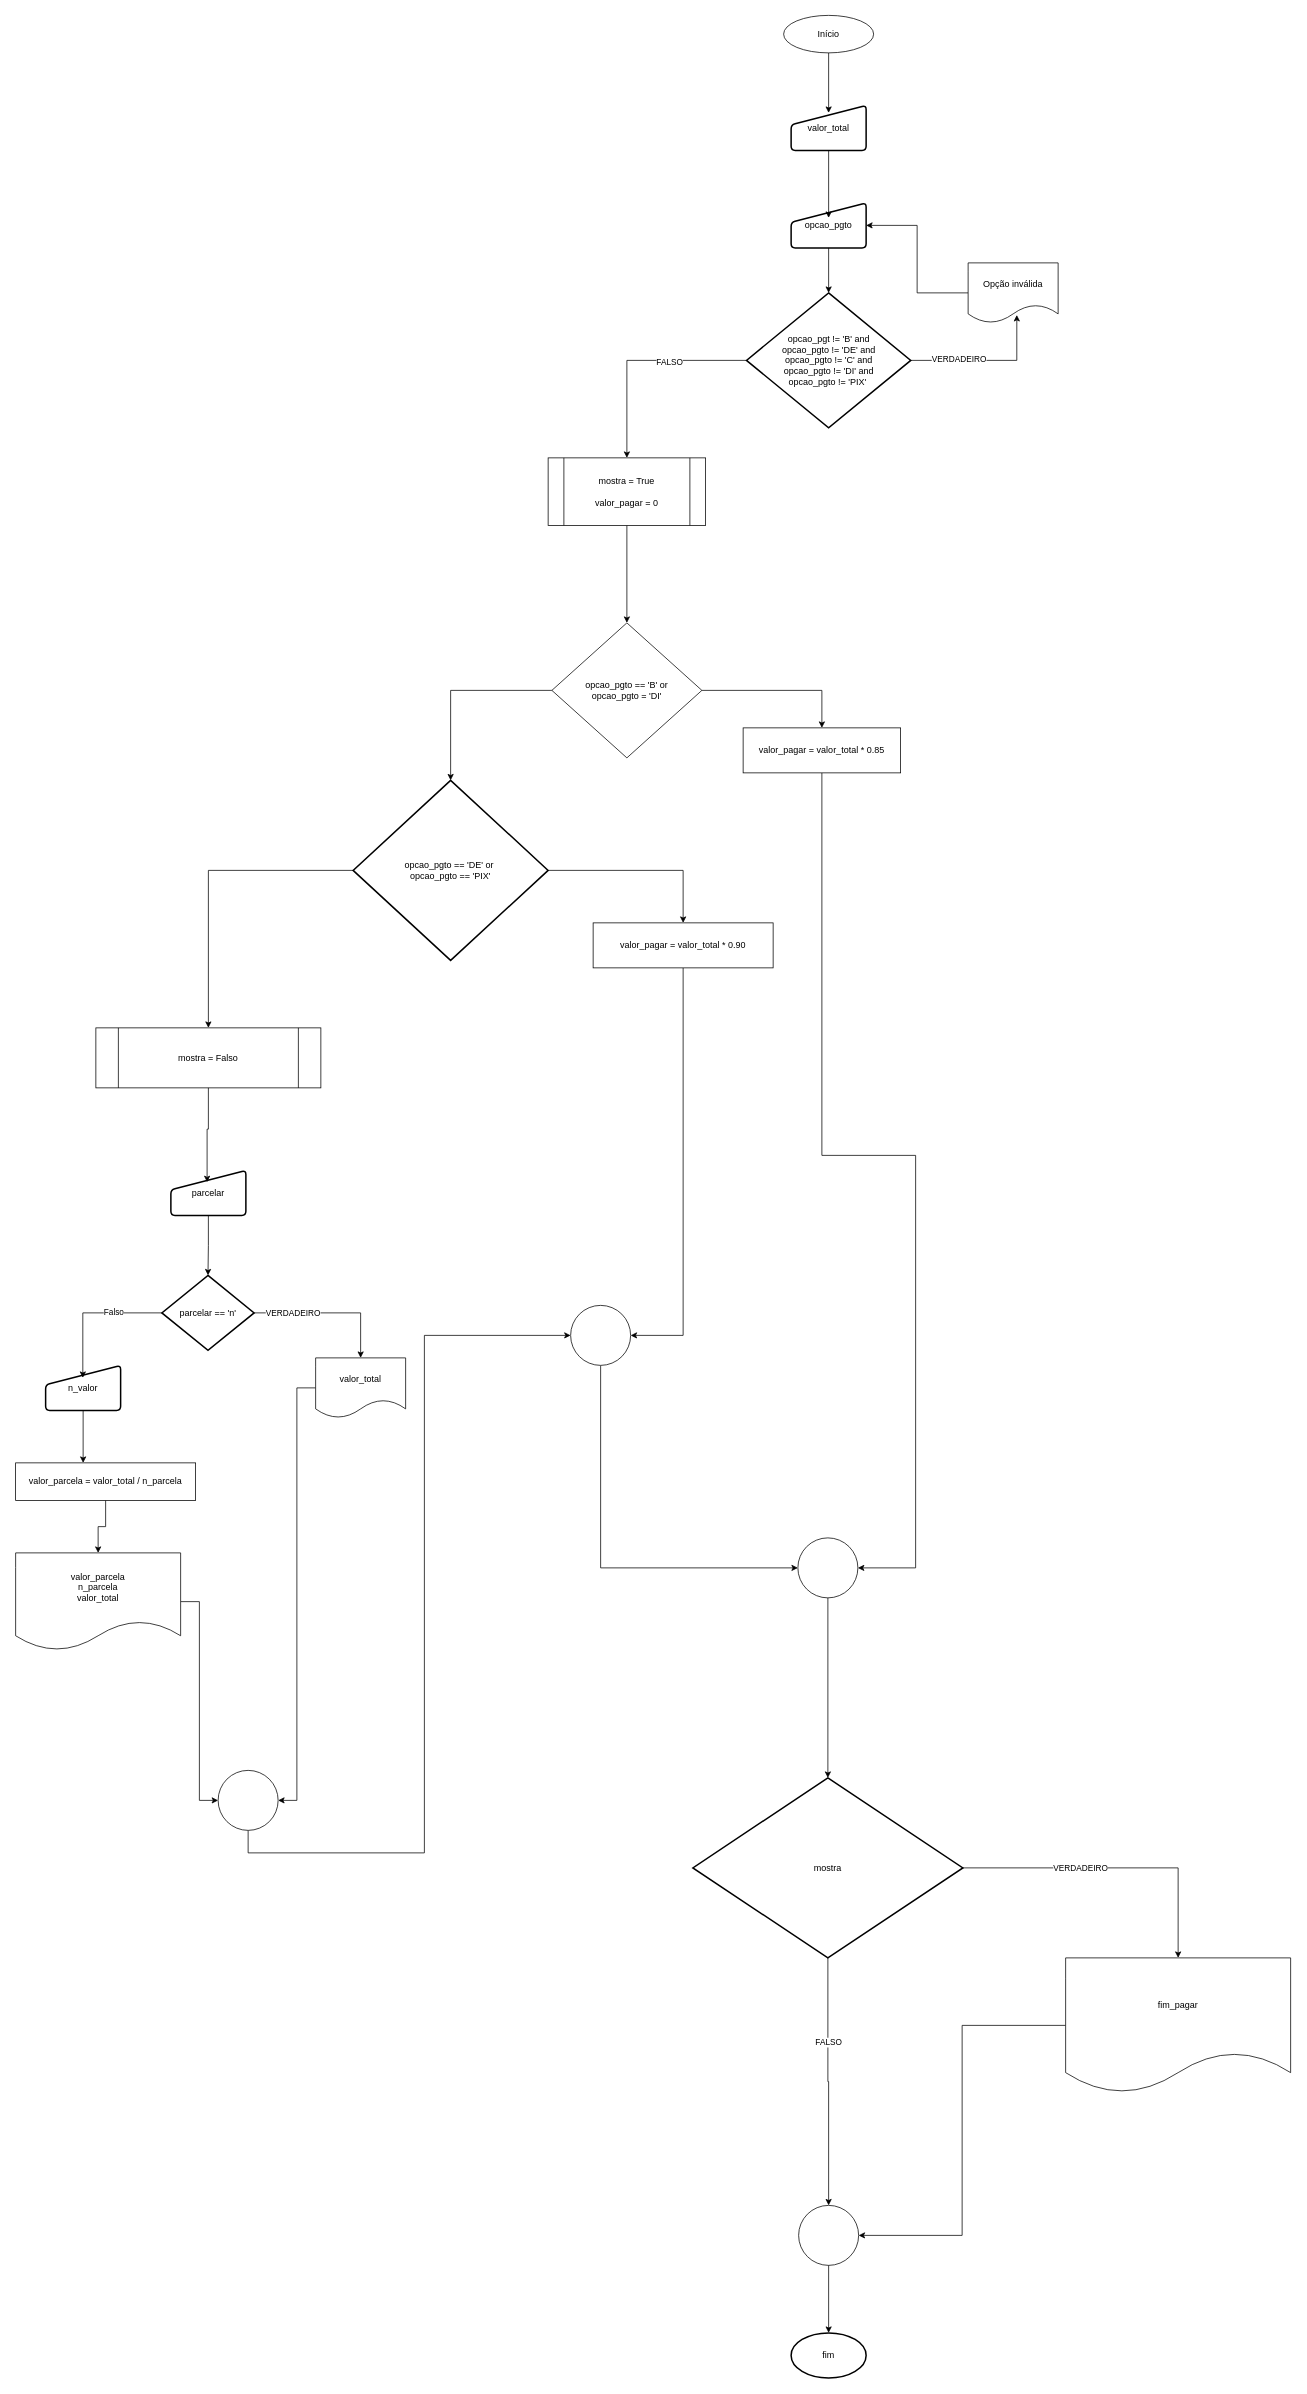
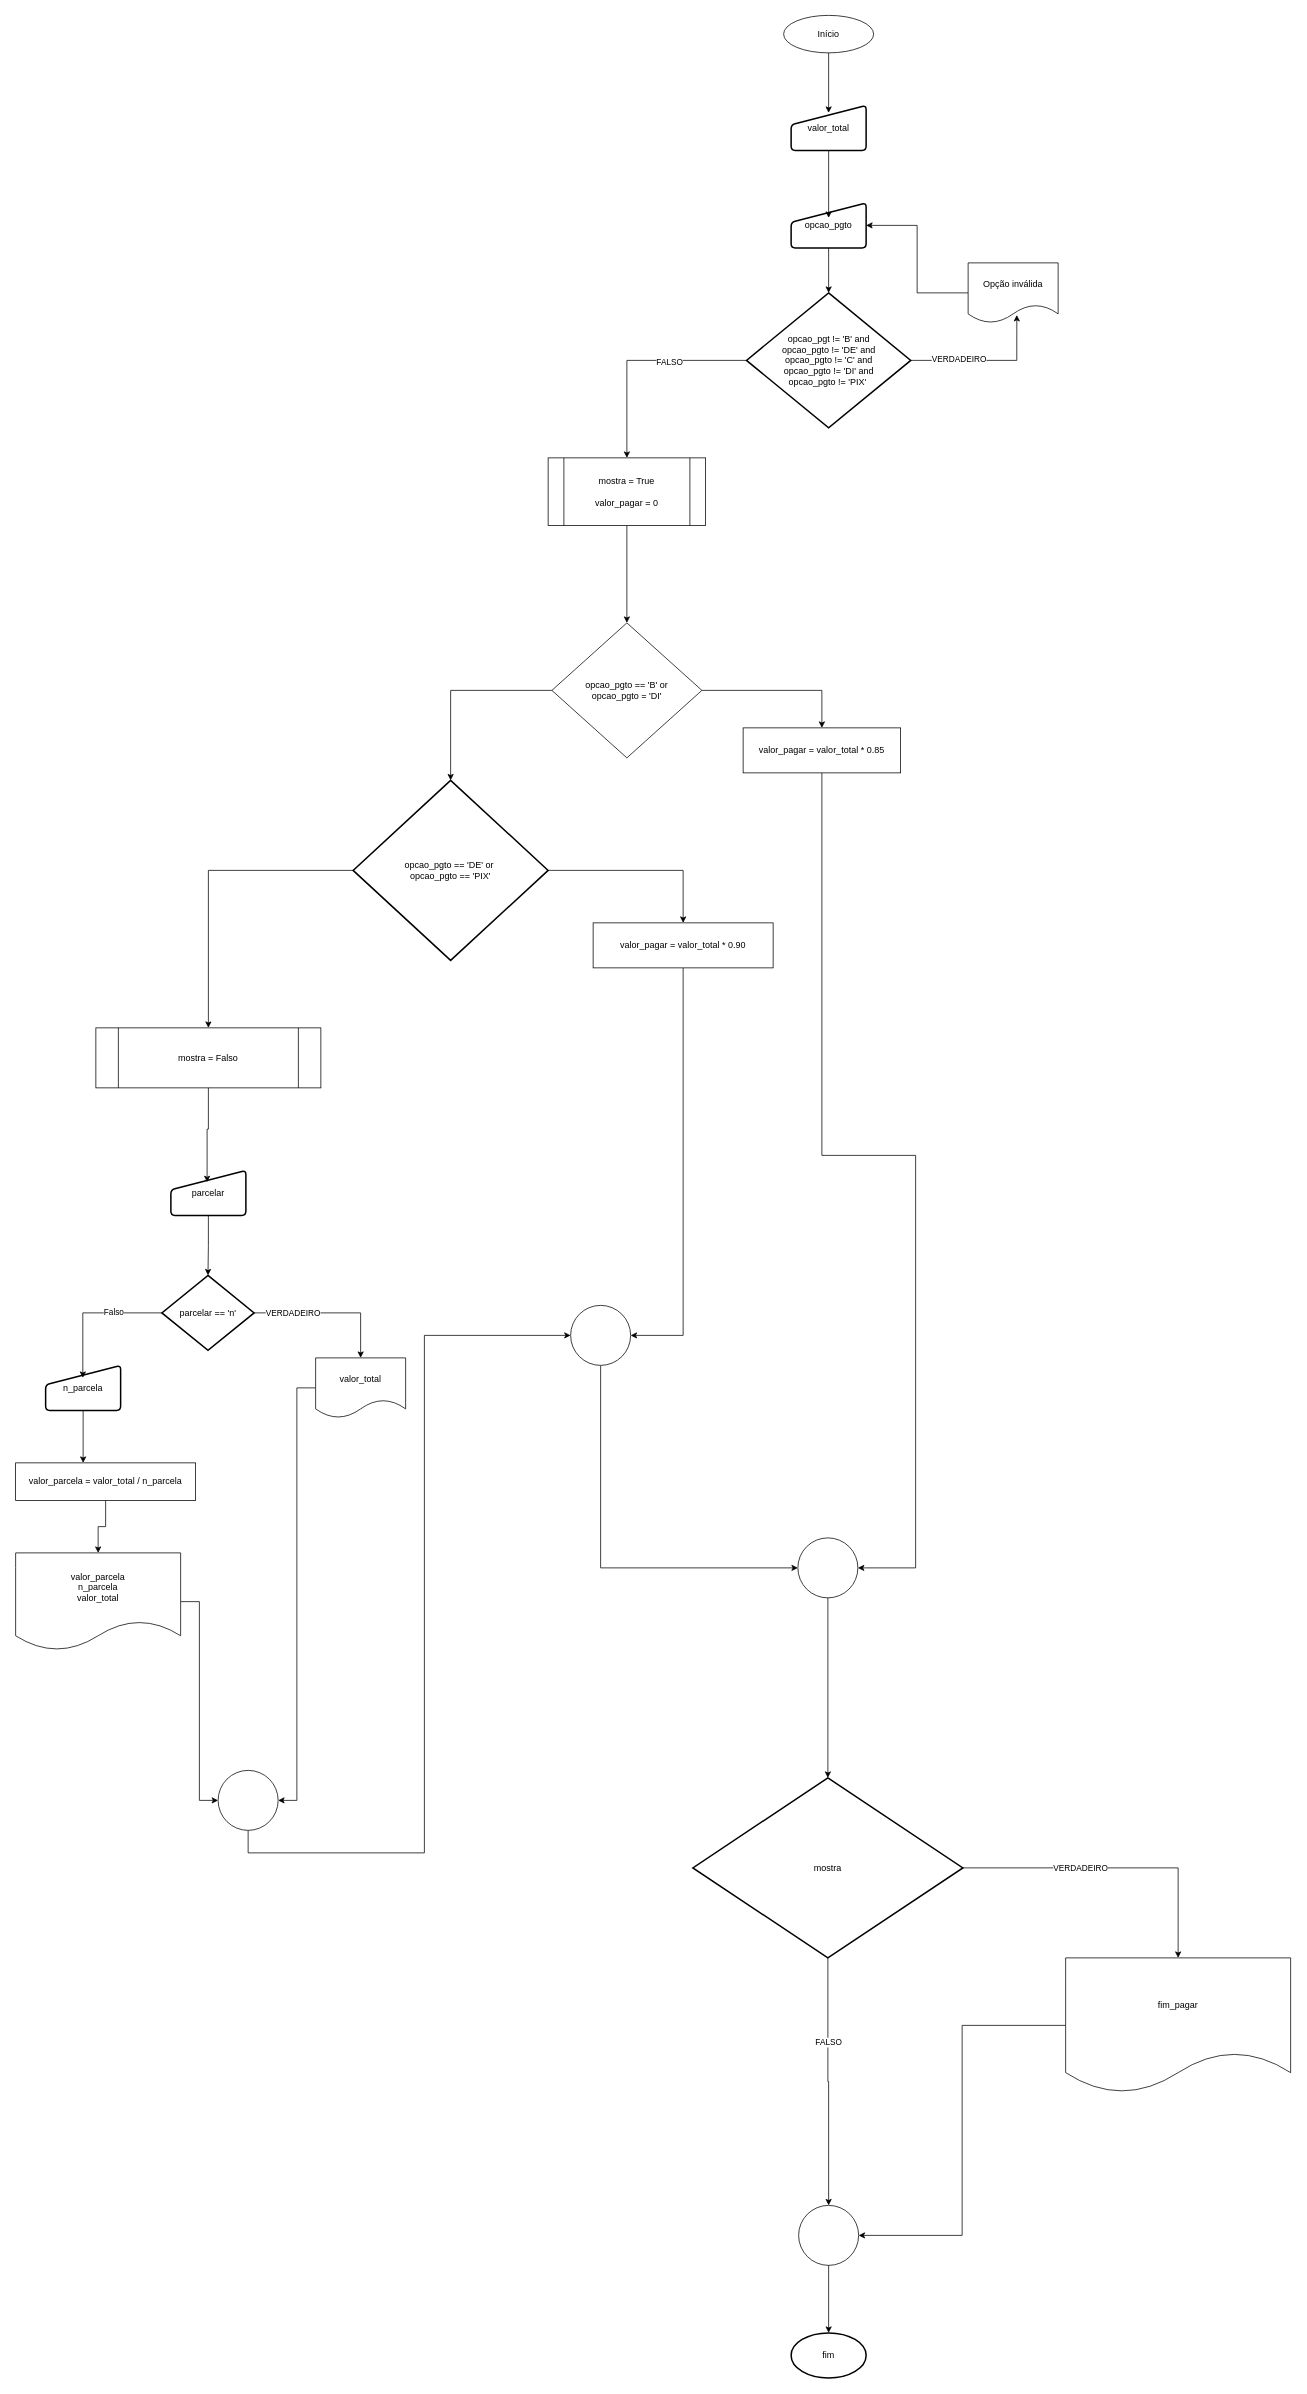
node "n_valor": label "n_valor" -> "n_parcela"
